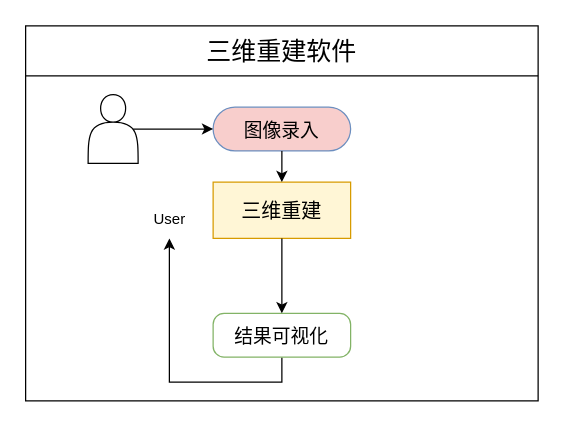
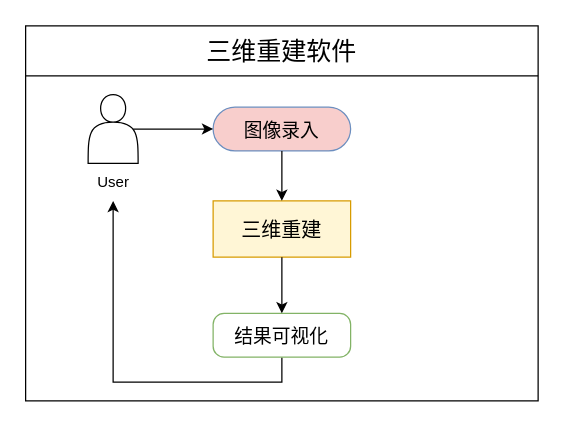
node "三维重建": moved (282, 210) -> (282, 229)
node "User": moved (169, 219) -> (113, 182)
